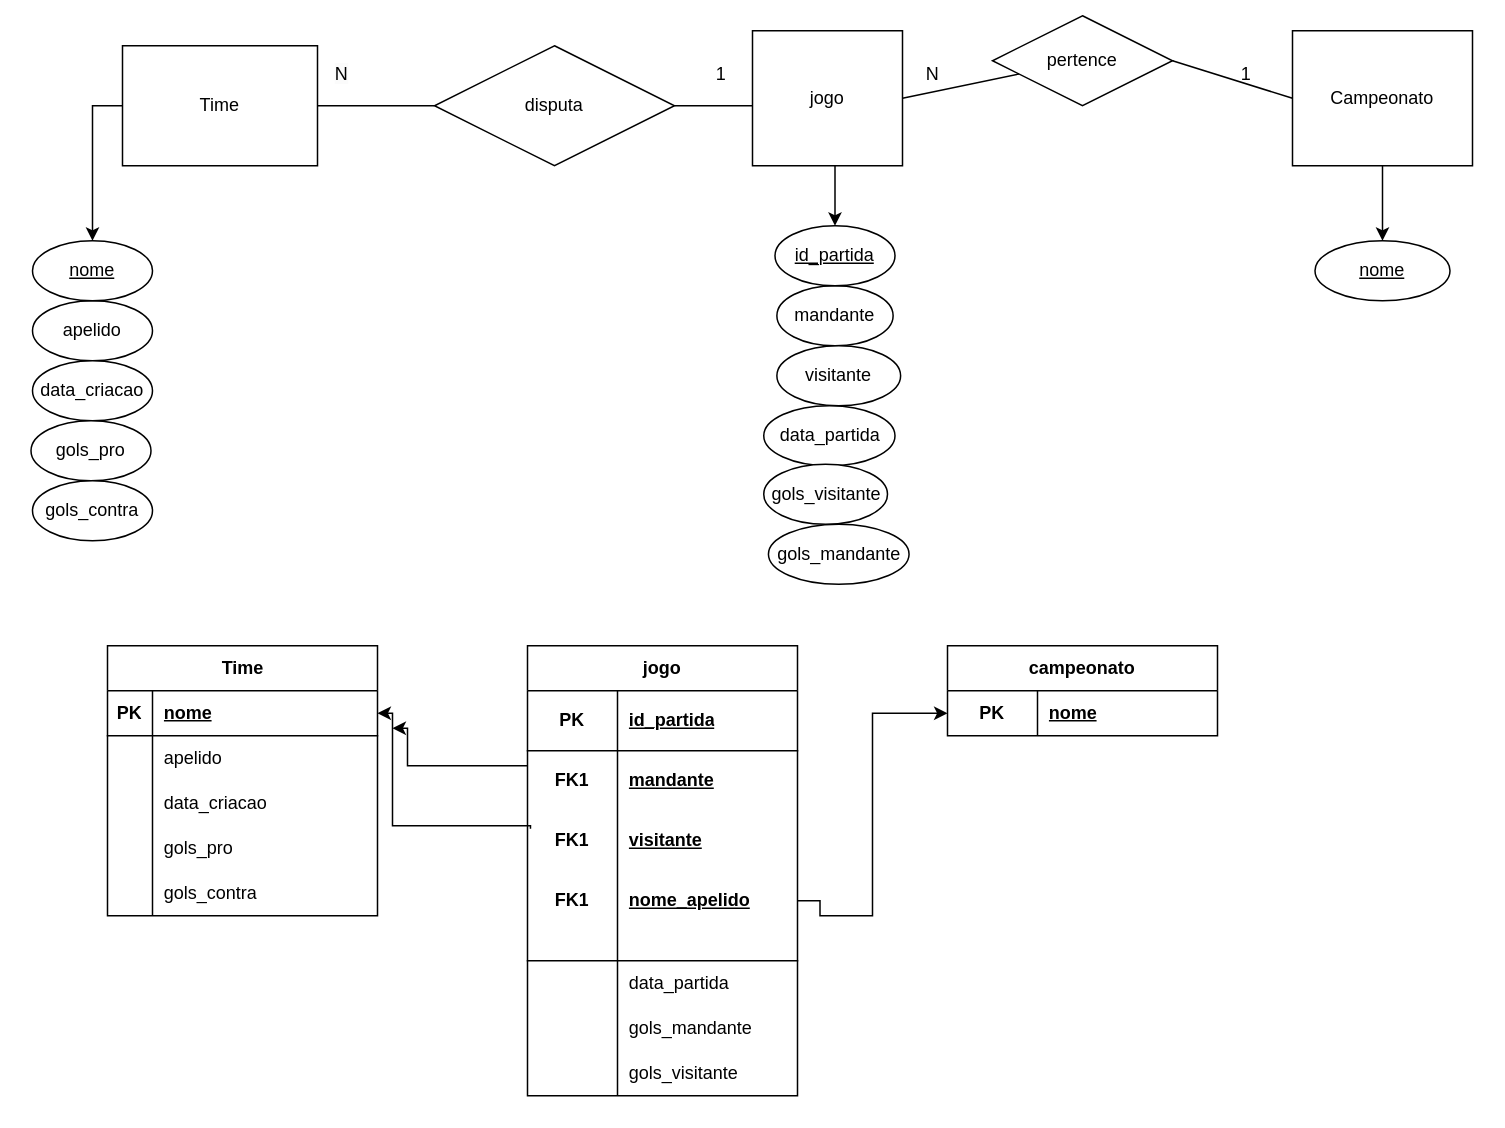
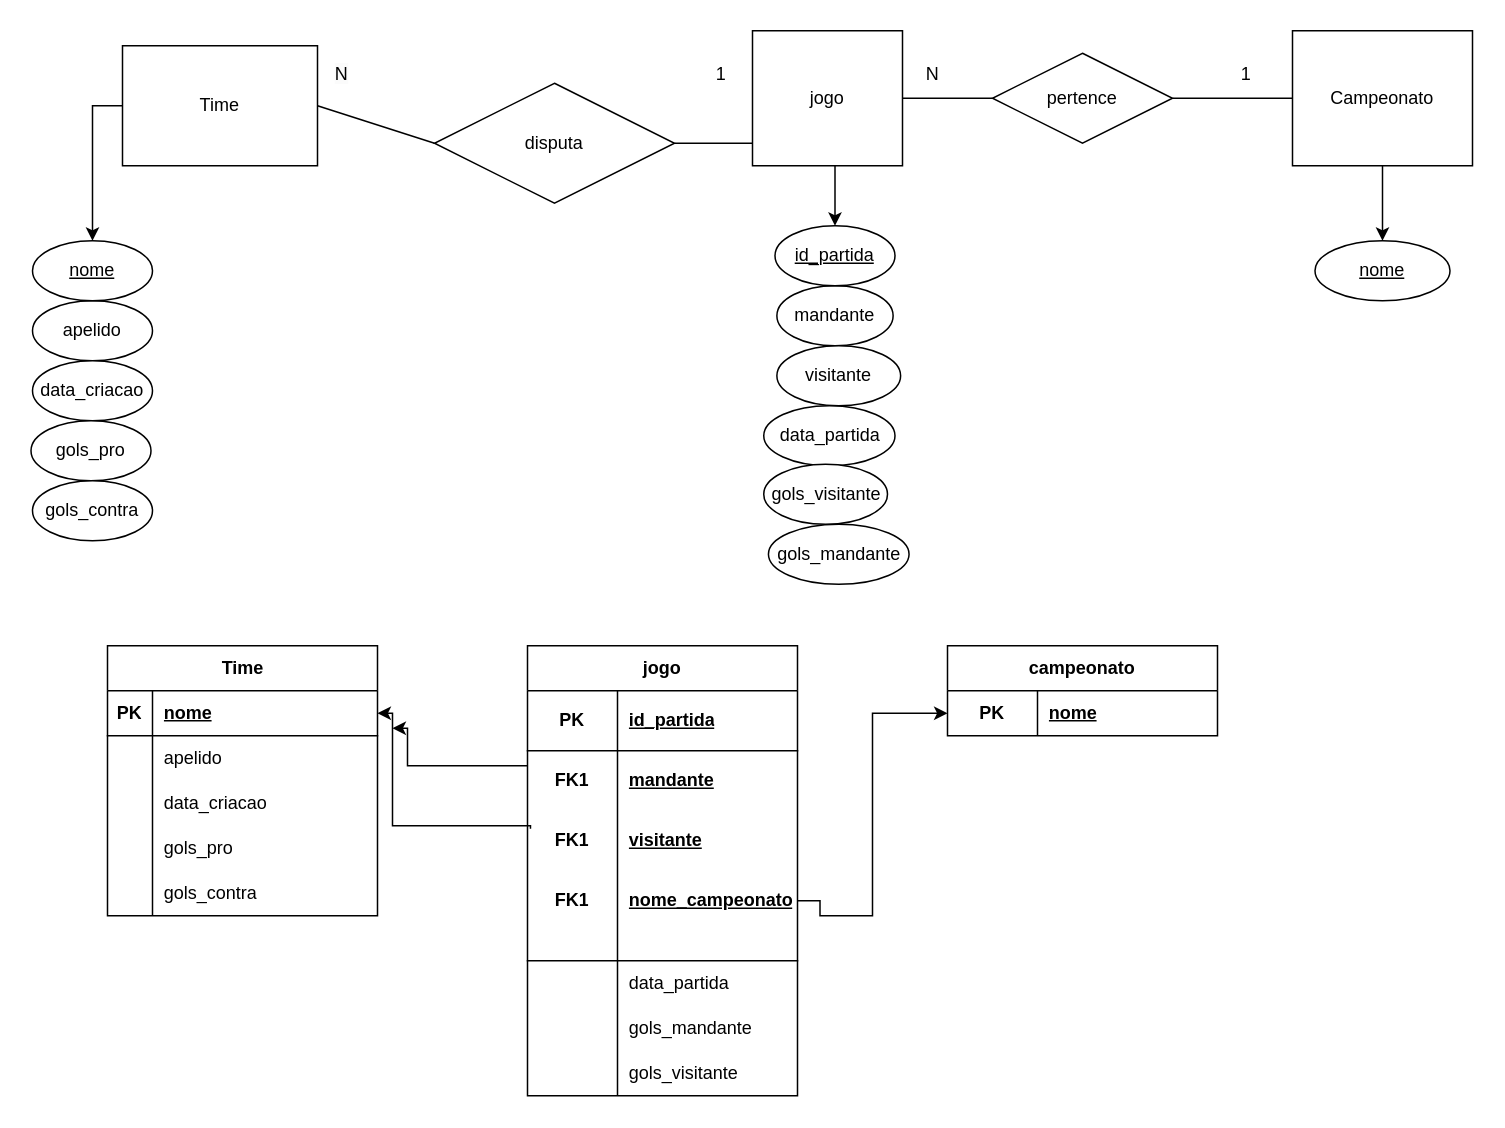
node "pertence": moved (1082, 61) -> (1082, 98)
node "disputa": moved (554, 106) -> (554, 143)
node "nome_apelido": label "nome_apelido" -> "nome_campeonato"
